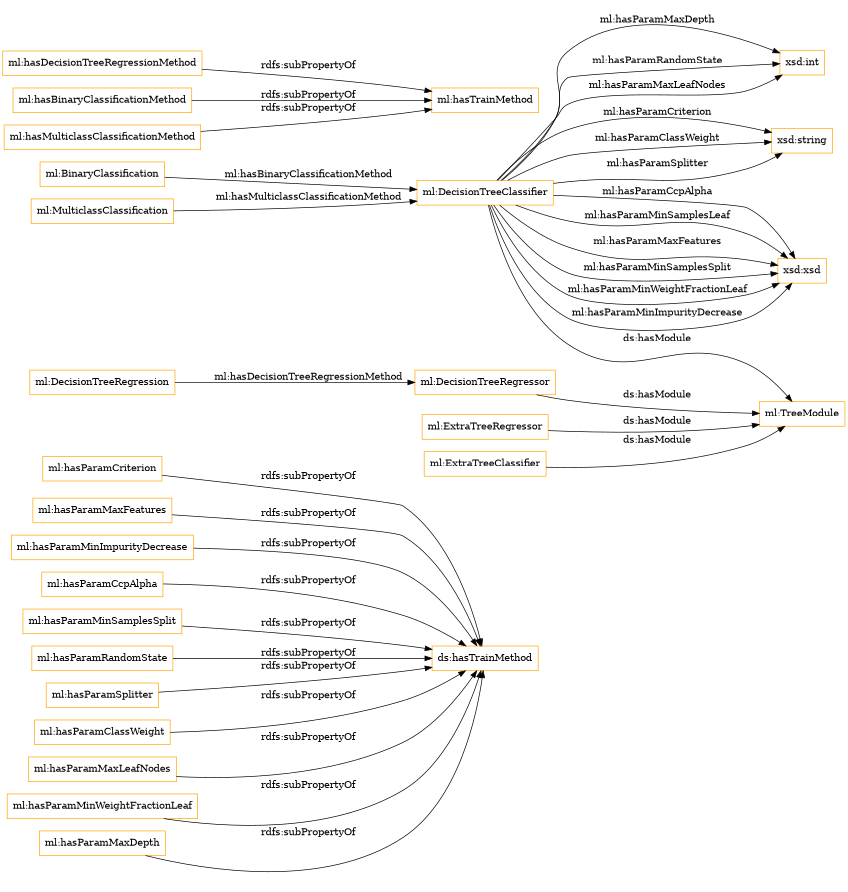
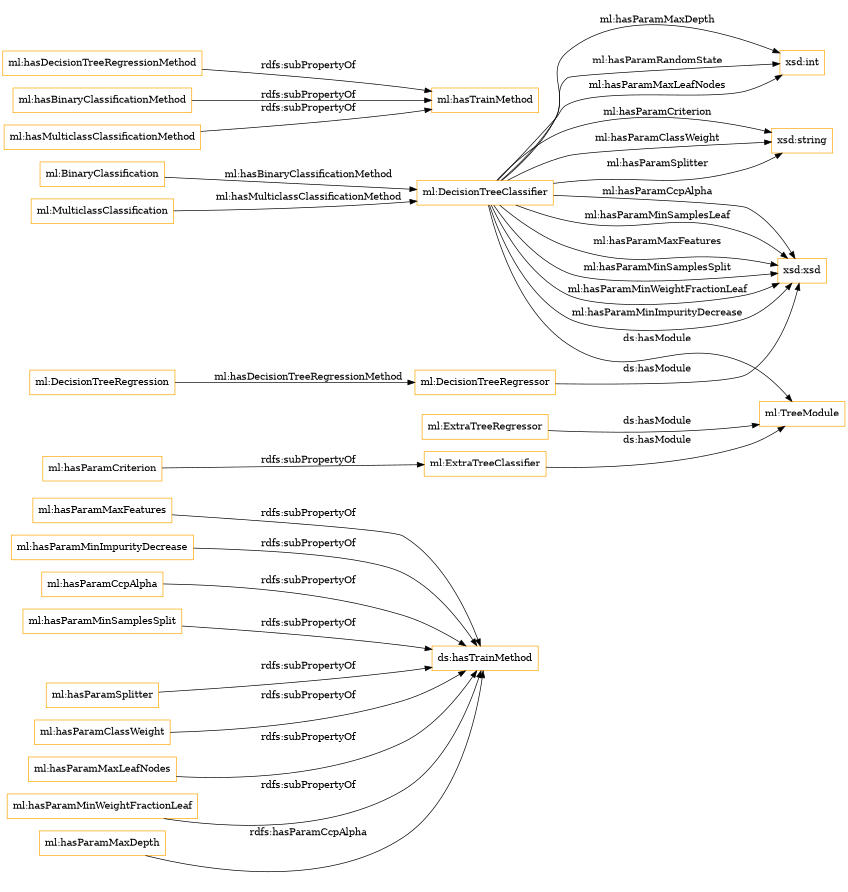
edge "ml:DecisionTreeRegressor" -> "ml:TreeModule": now "ml:DecisionTreeRegressor" -> "xsd:xsd"
edge "ml:hasParamCriterion" -> "ds:hasTrainMethod": now "ml:hasParamCriterion" -> "ml:ExtraTreeClassifier"
node "ml:hasParamRandomState": removed
edge "ml:hasParamMaxDepth" -> "ds:hasTrainMethod": label "rdfs:subPropertyOf" -> "rdfs:hasParamCcpAlpha"
